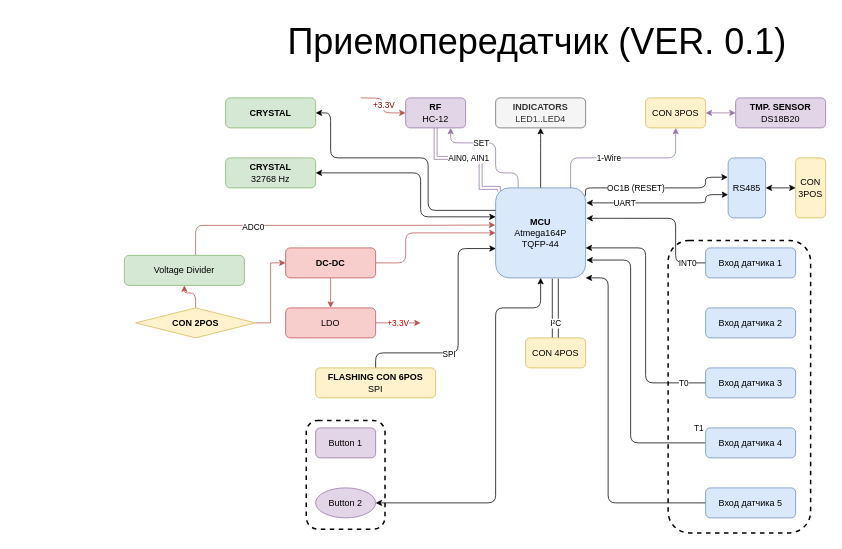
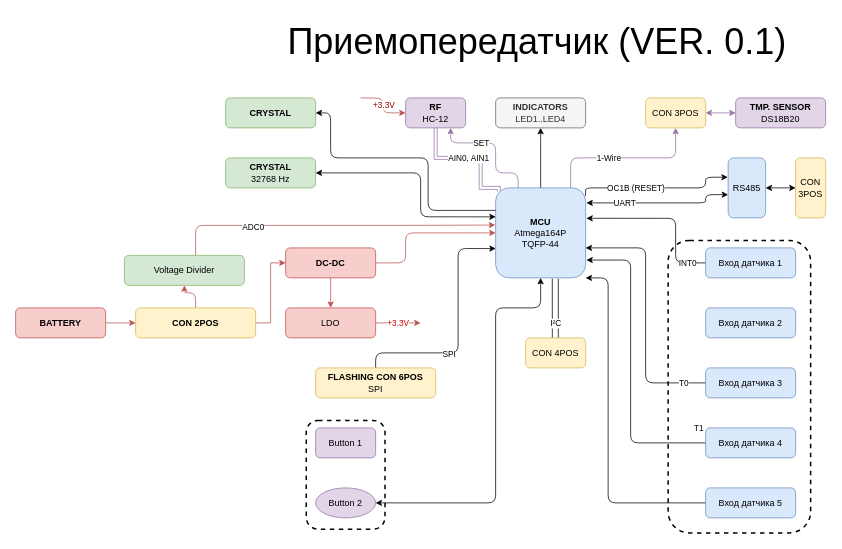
node "BATTERY": added
edge "BATTERY" -> "CON 2POS": added
node "CON 2POS": shape diamond -> rounded rectangle
